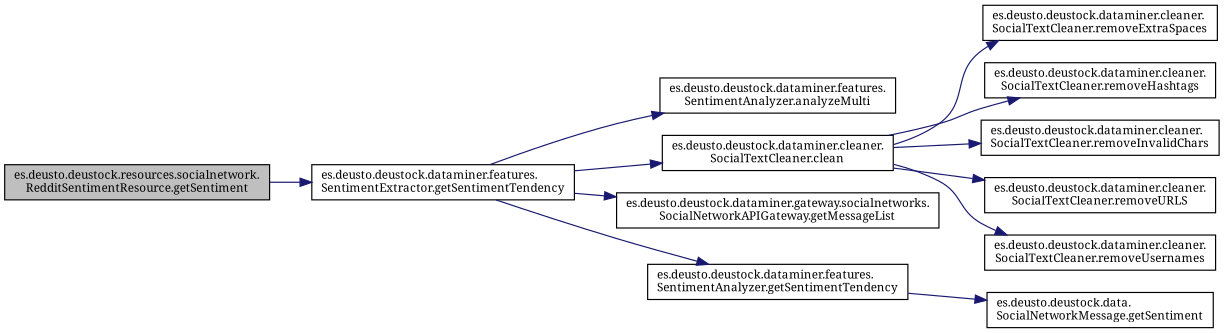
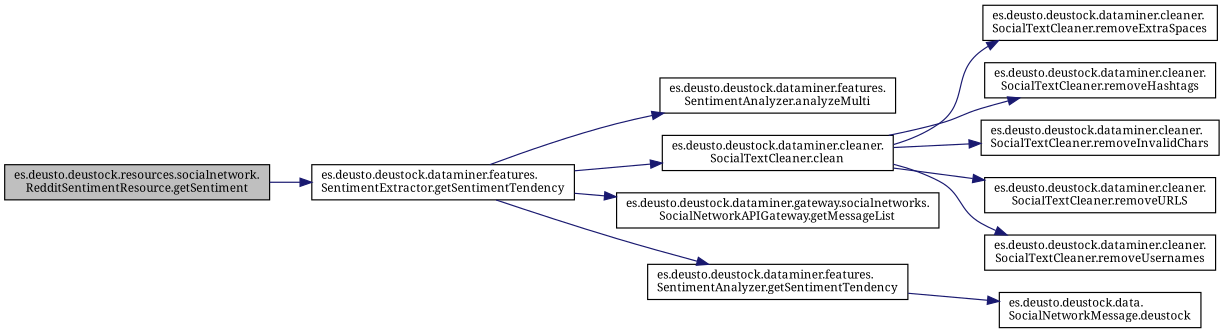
node "es.deusto.deustock.data. SocialNetworkMessage.getSentiment": label "es.deusto.deustock.data. SocialNetworkMessage.getSentiment" -> "es.deusto.deustock.data. SocialNetworkMessage.deustock"
